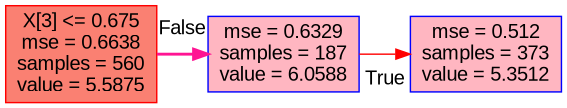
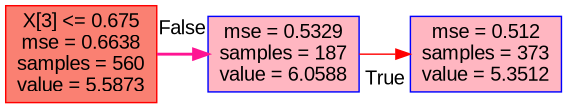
node "X[3] <= 0.675 mse = 0.6638 samples = 560 value = 5.5875": label "X[3] <= 0.675 mse = 0.6638 samples = 560 value = 5.5875" -> "X[3] <= 0.675 mse = 0.6638 samples = 560 value = 5.5873"
node "mse = 0.6329 samples = 187 value = 6.0588": label "mse = 0.6329 samples = 187 value = 6.0588" -> "mse = 0.5329 samples = 187 value = 6.0588"
